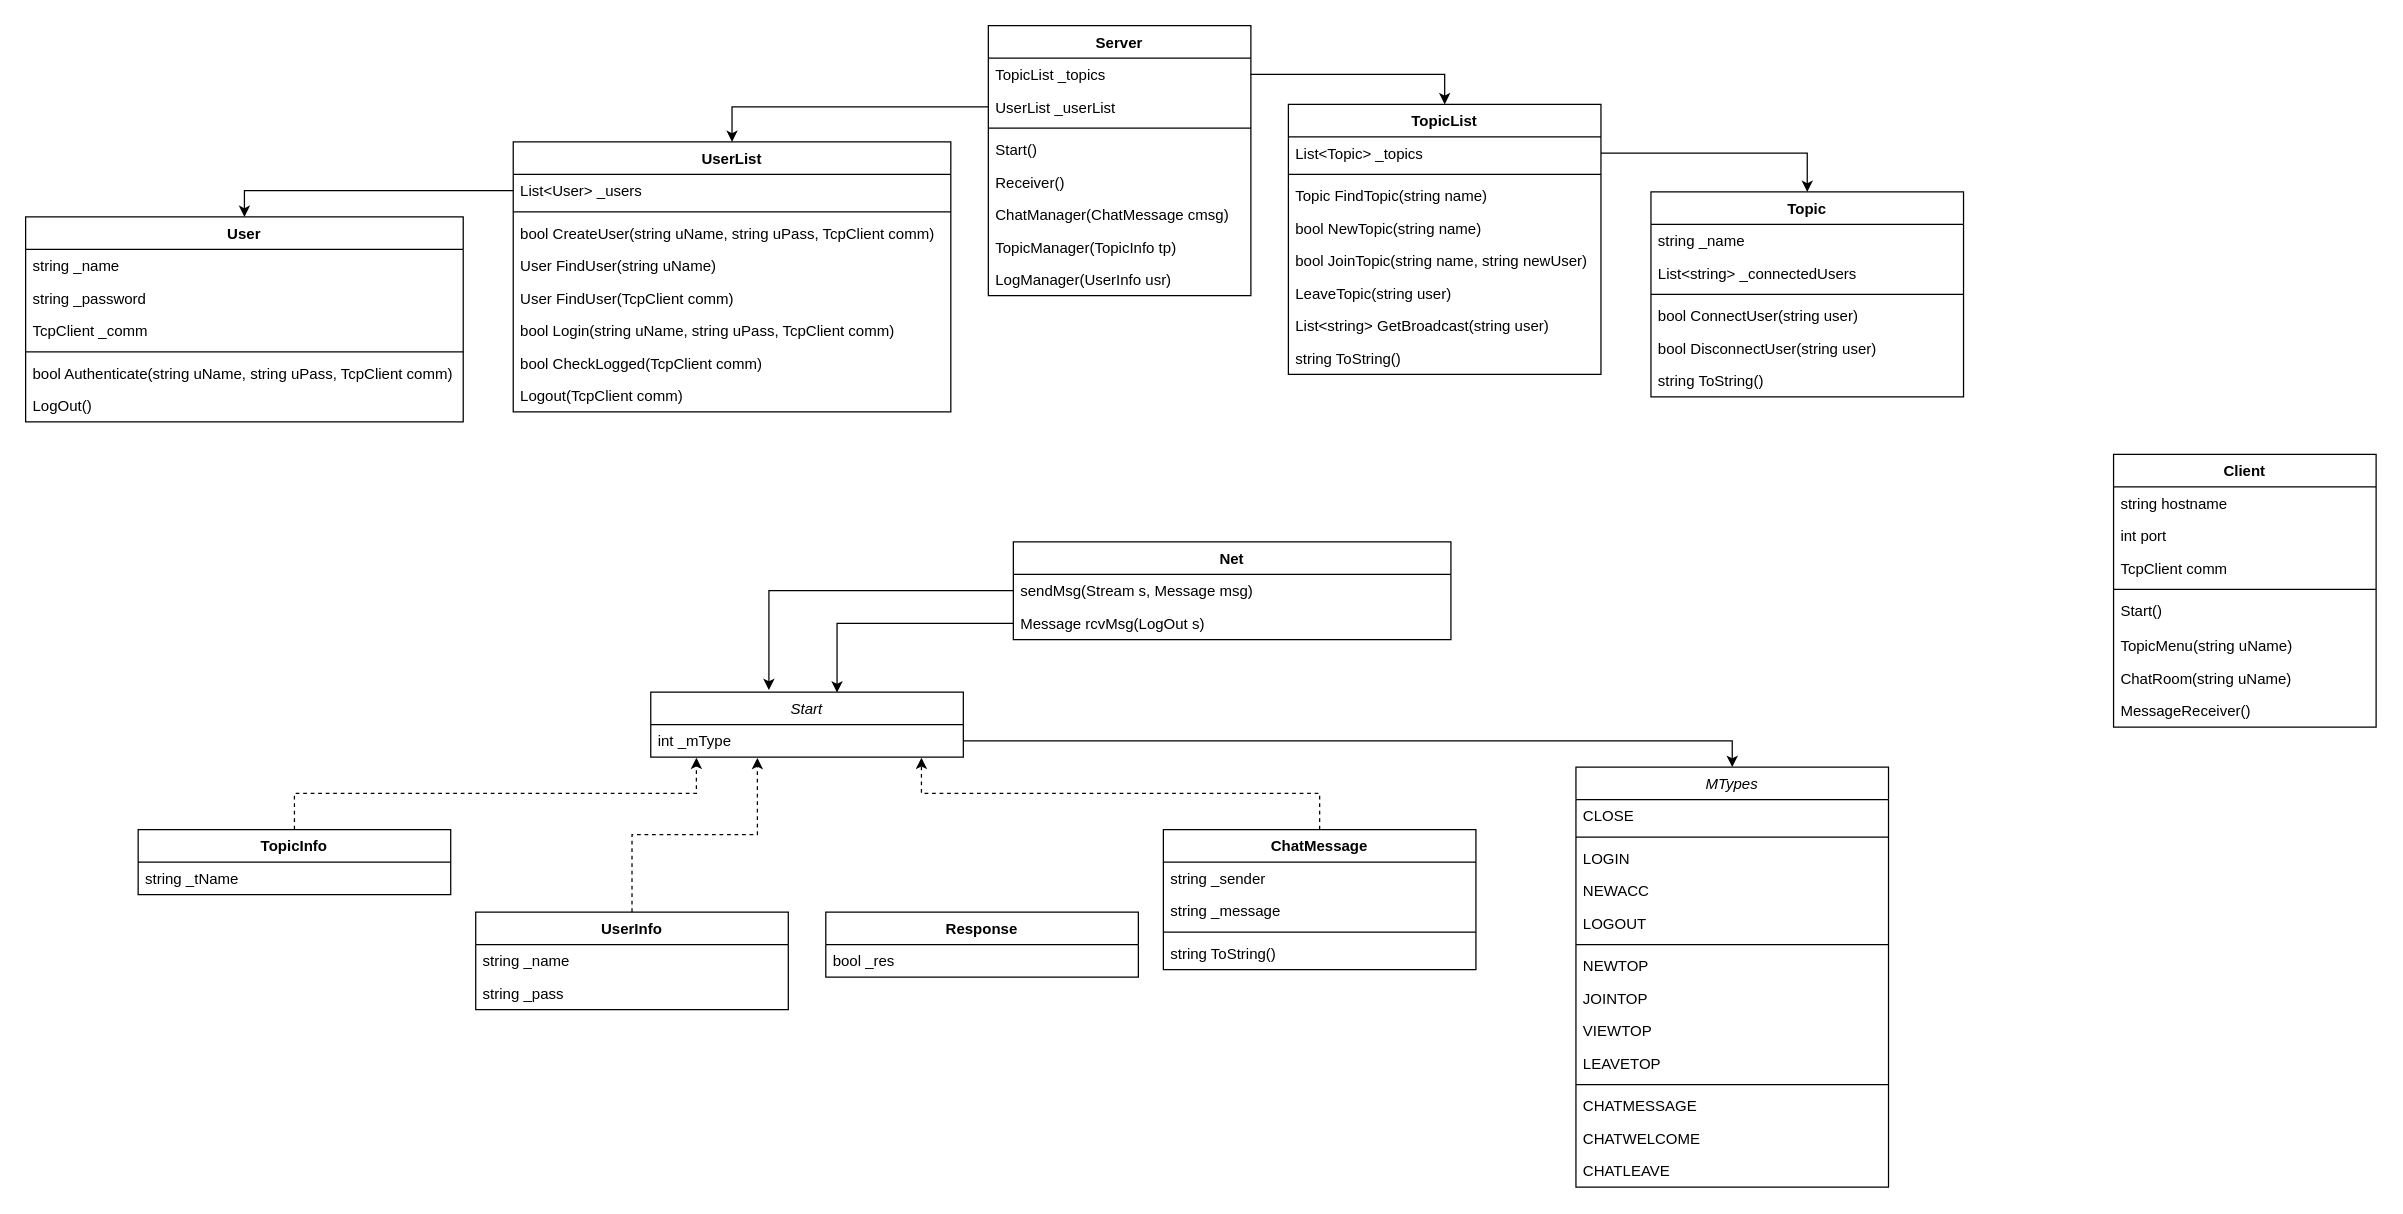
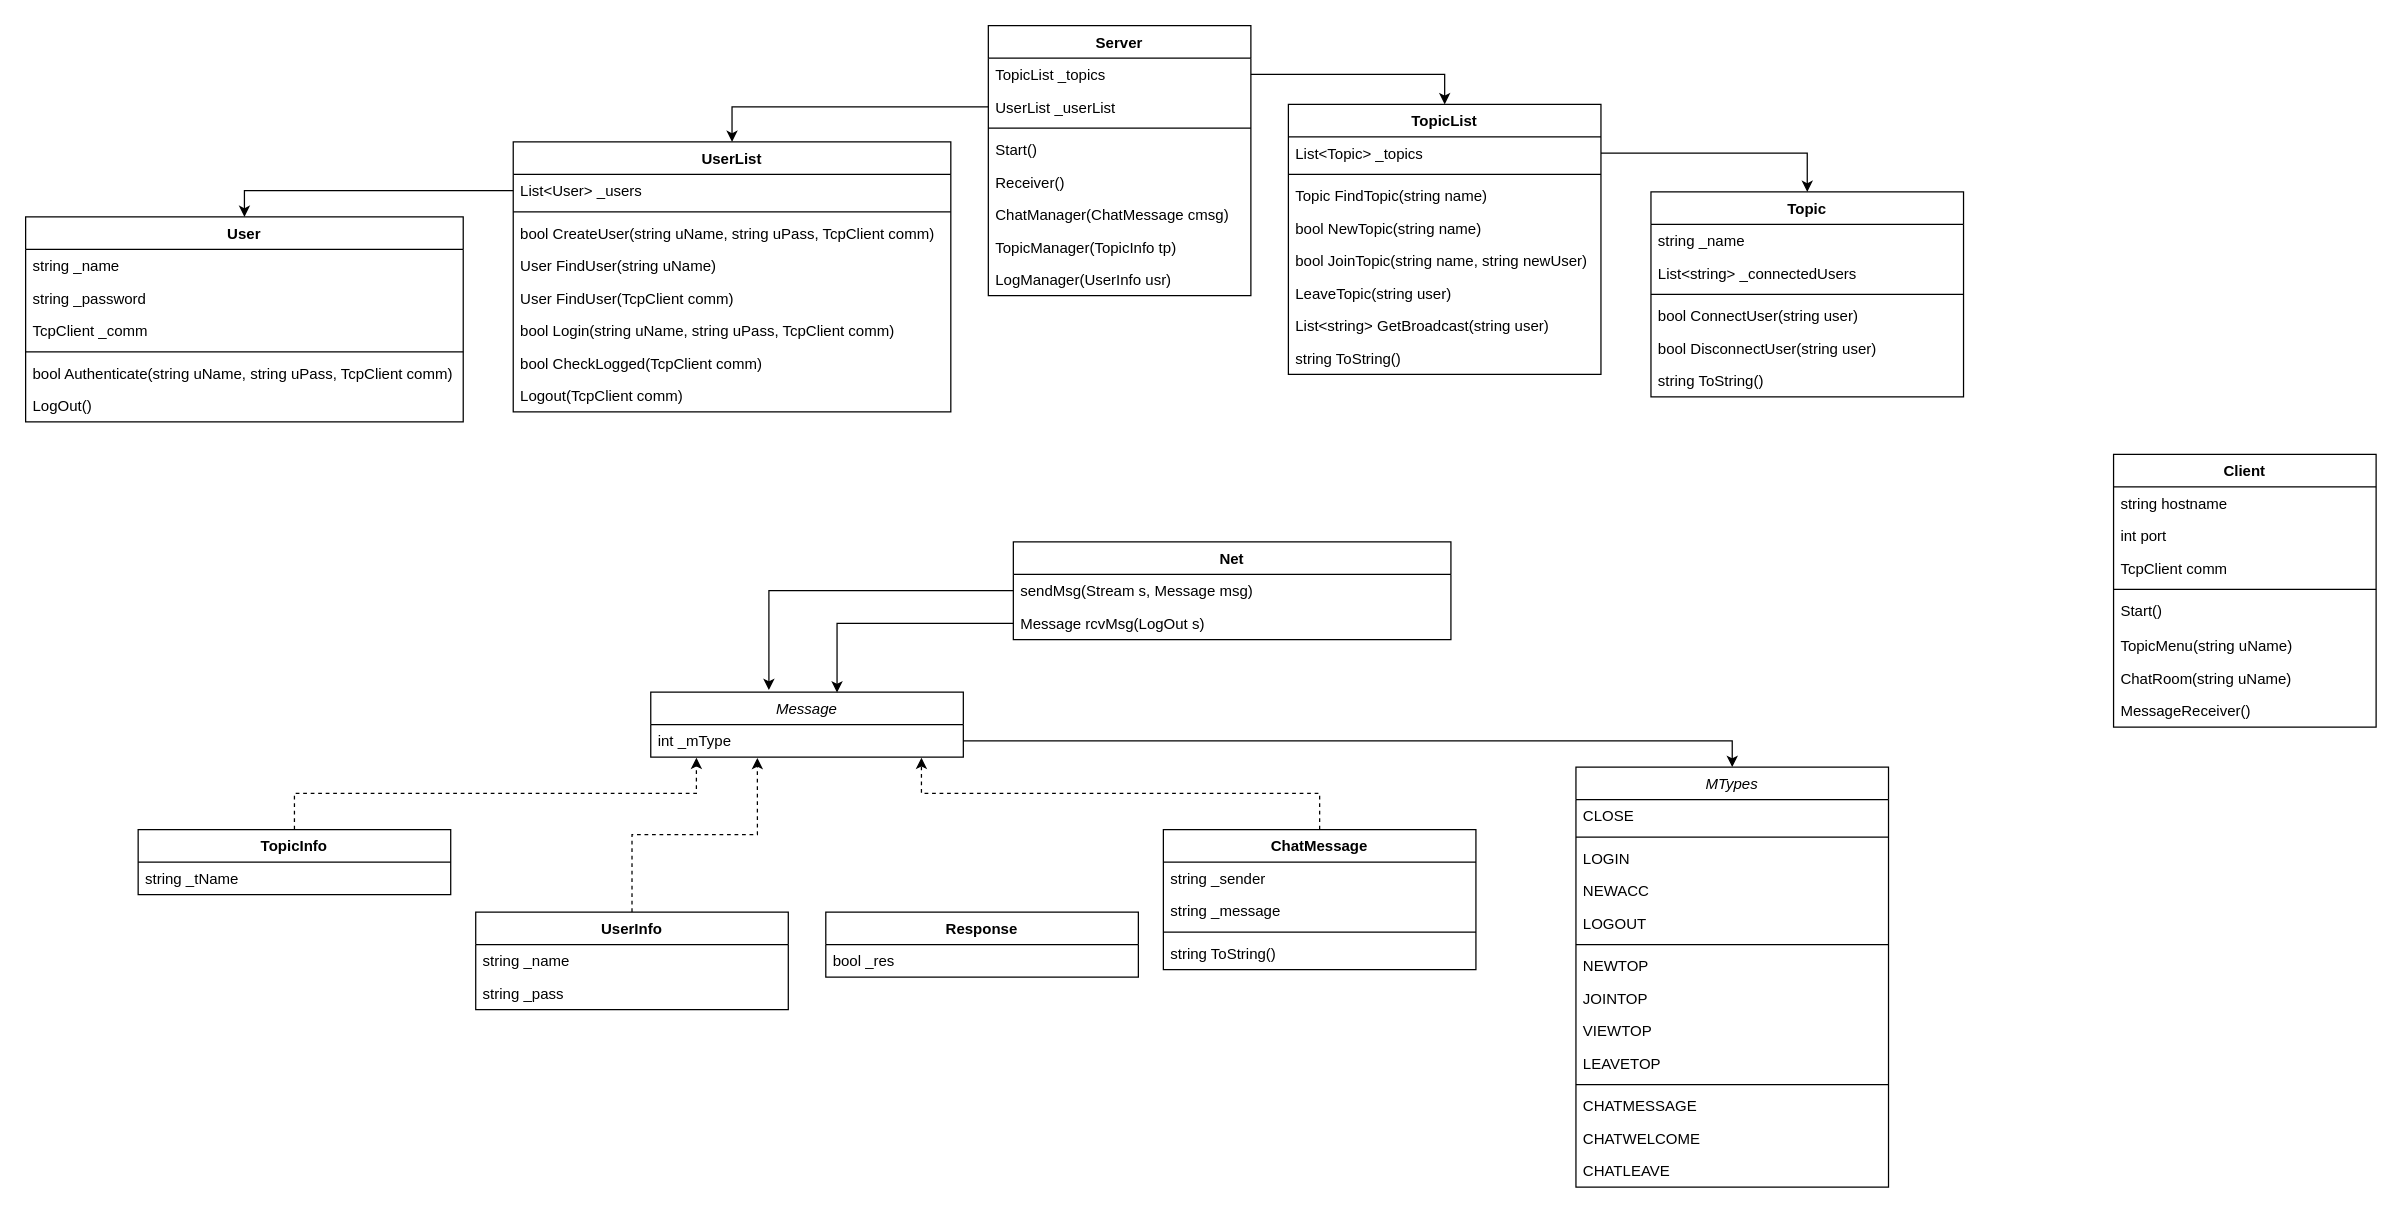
node "Start": label "Start" -> "Message"
